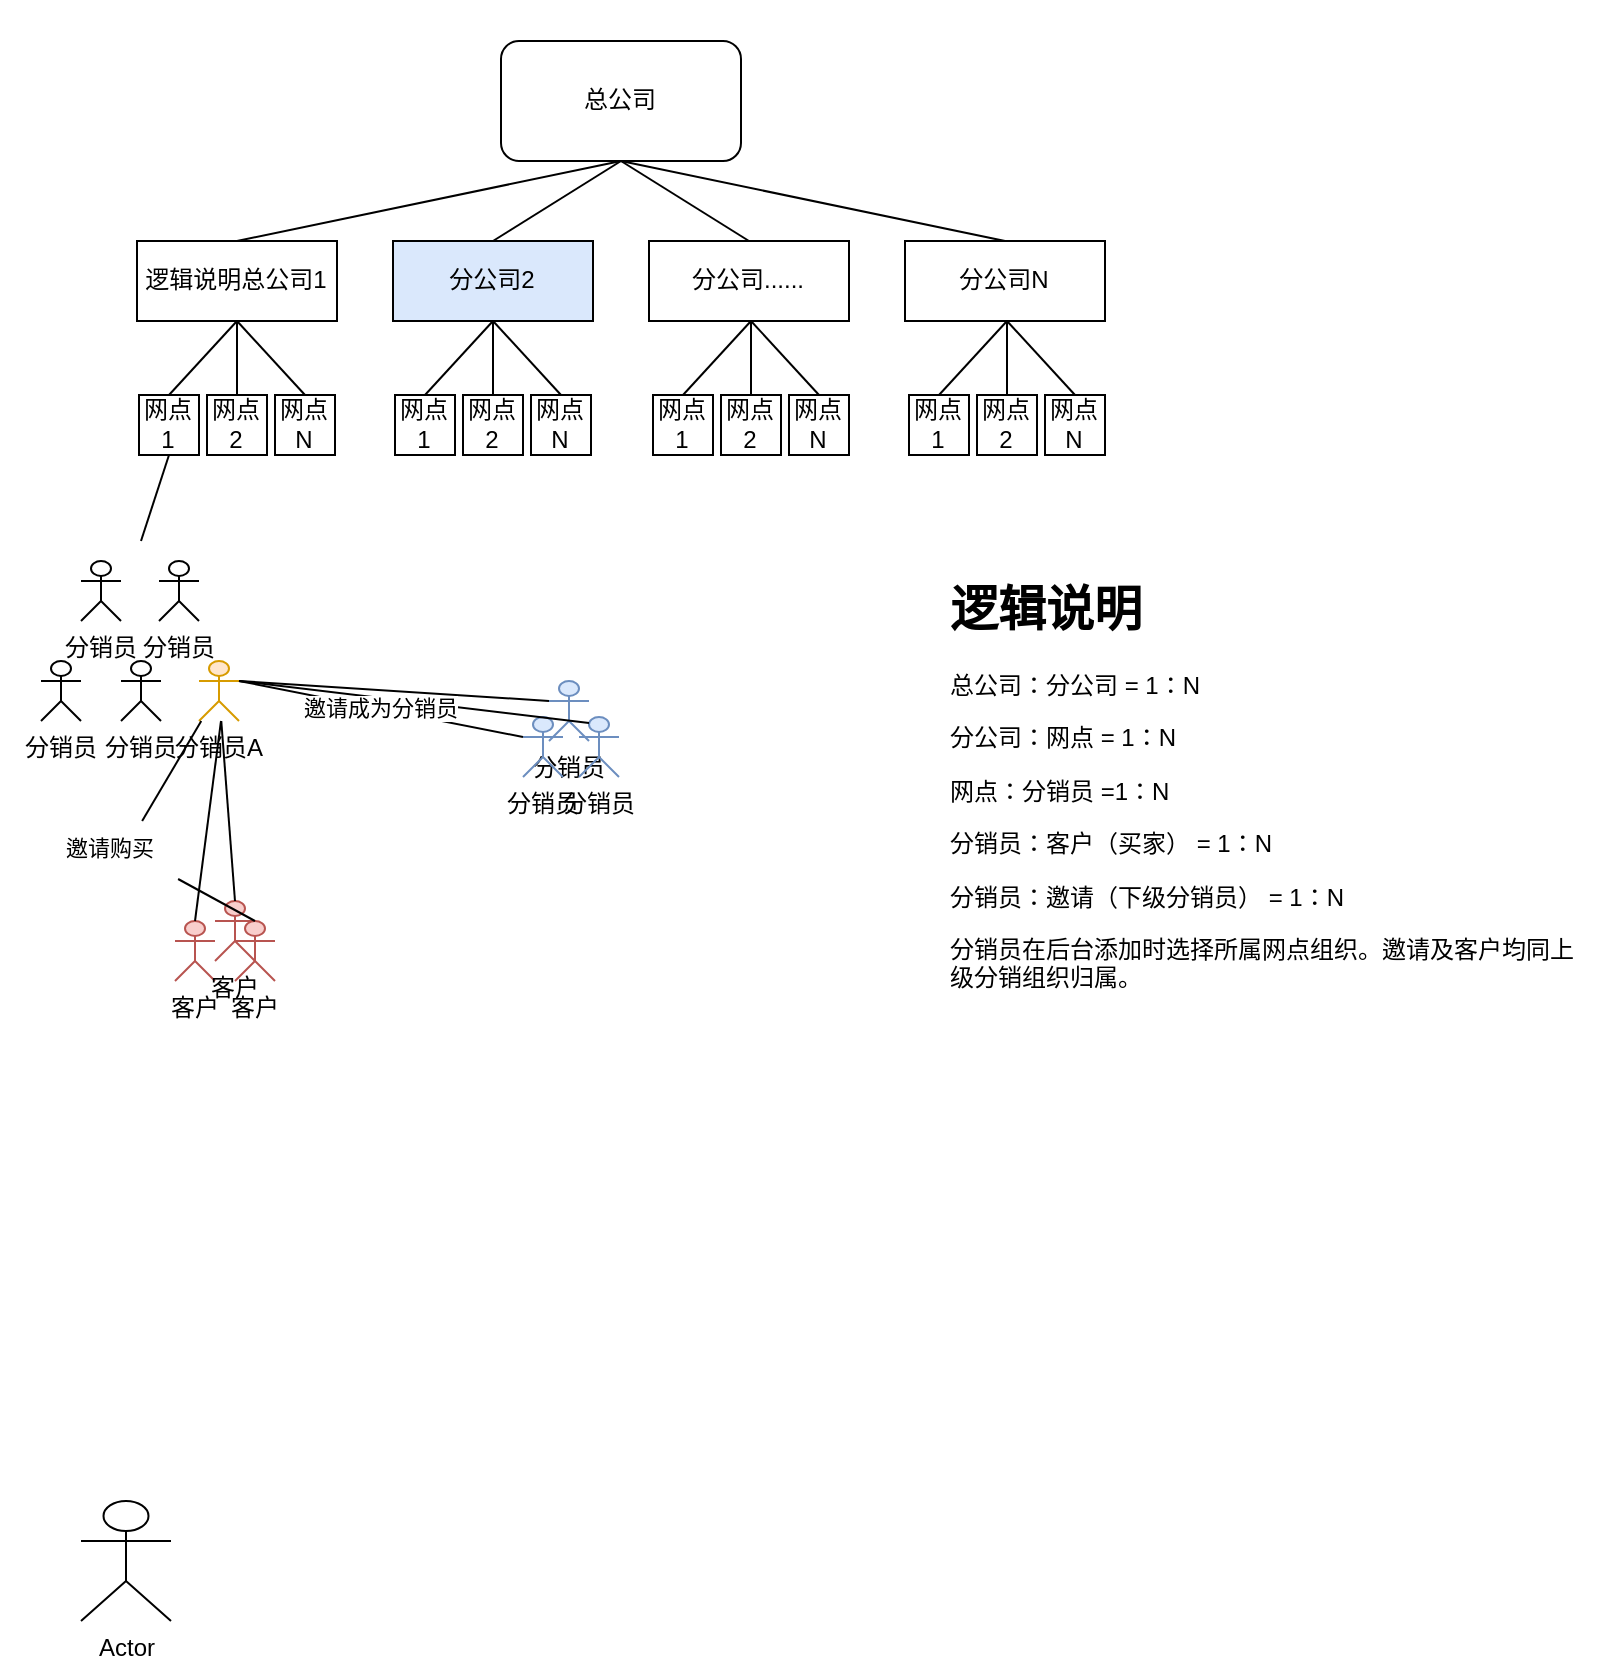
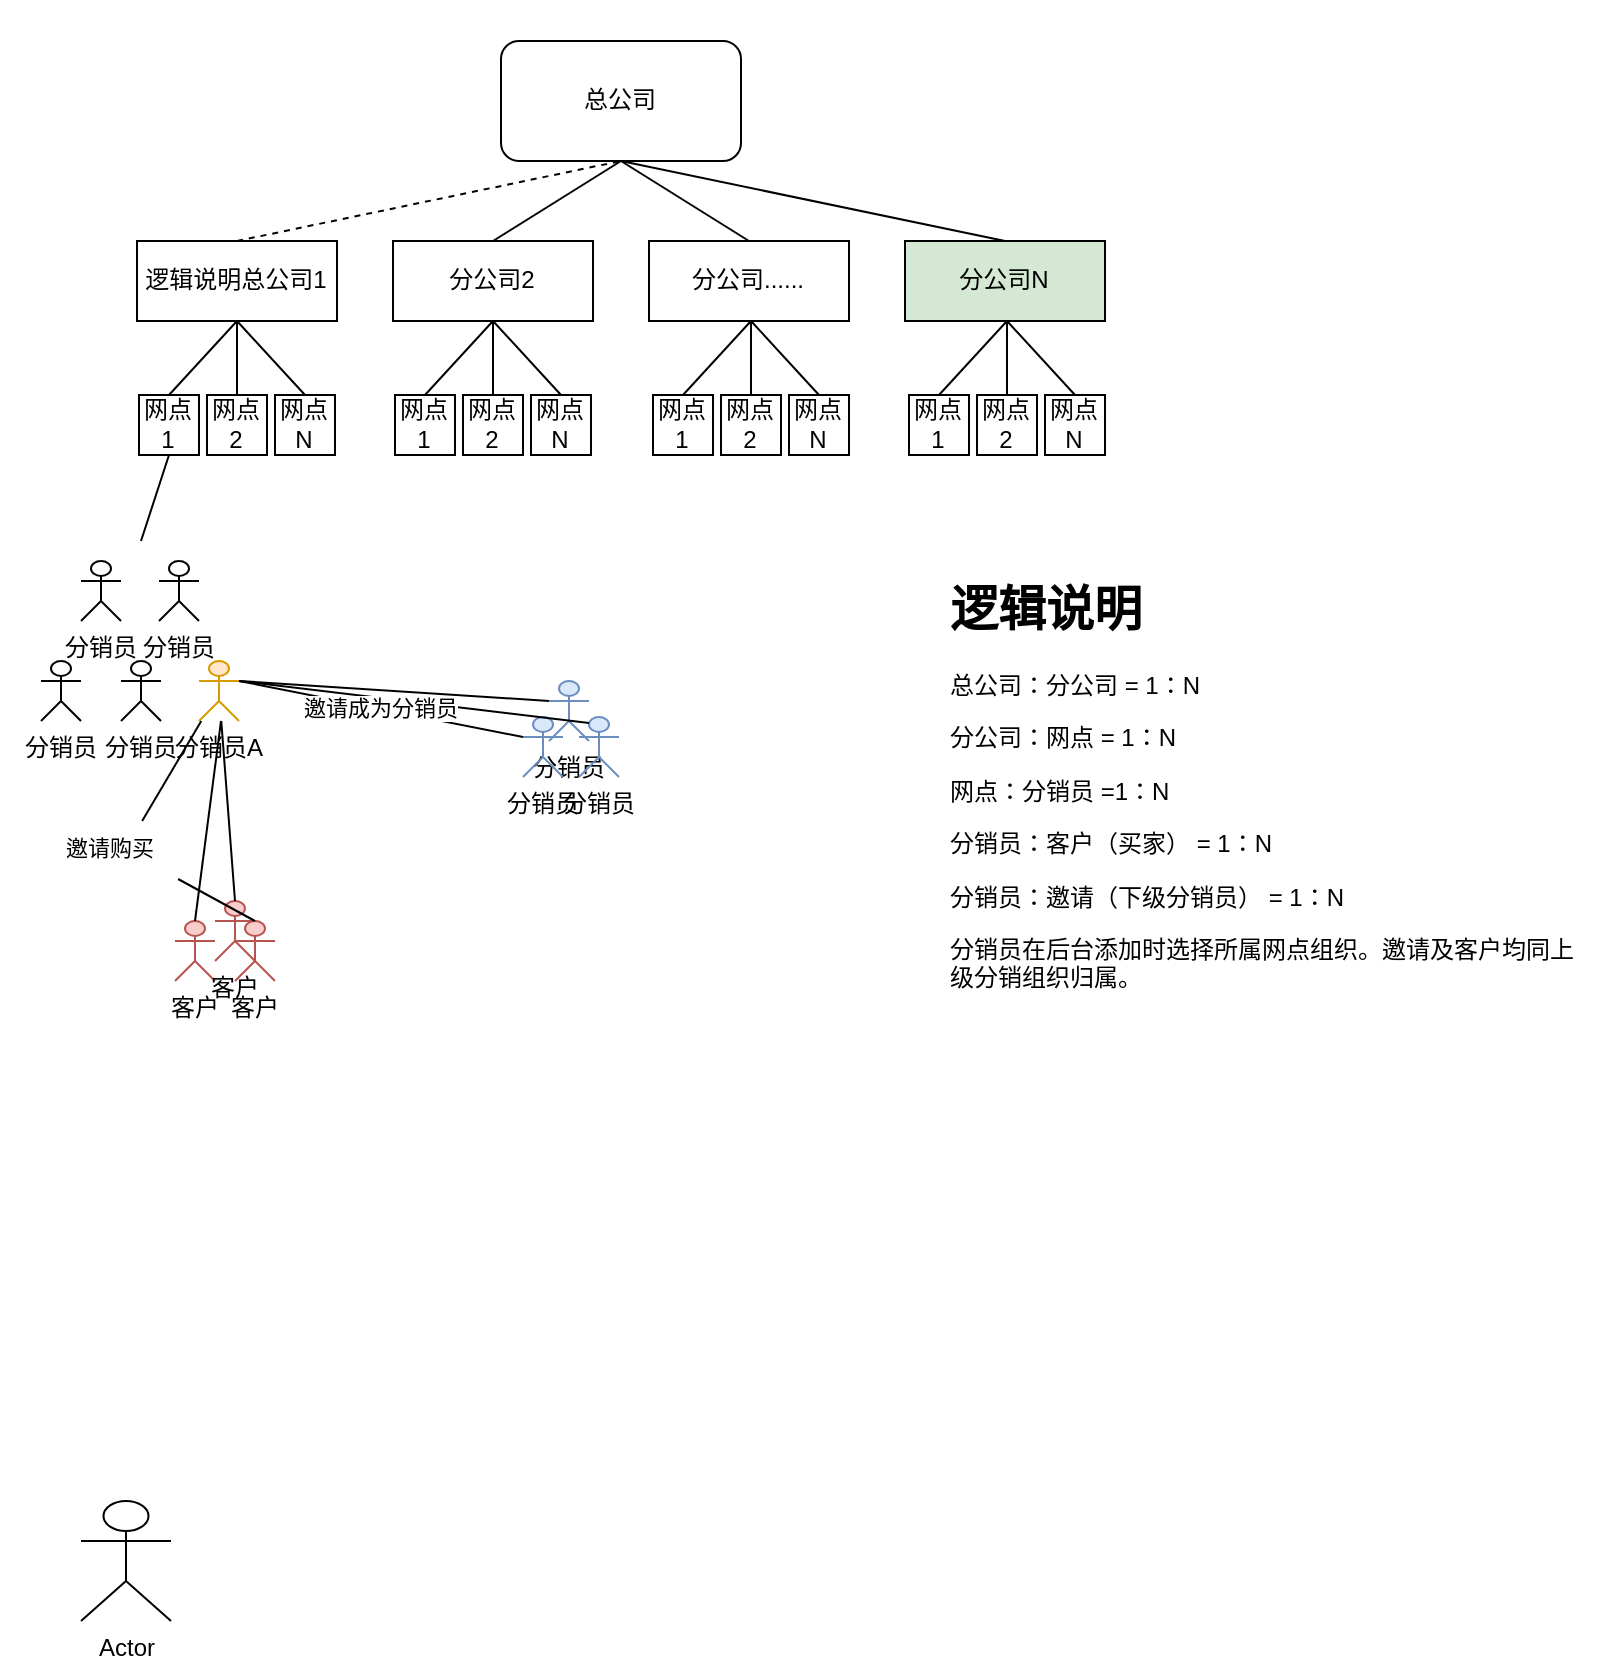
edge "总公司" -- "逻辑说明总公司1": style solid -> dashed
node "分公司2": fillcolor #dae8fc -> #ffffff
node "分公司N": fillcolor #ffffff -> #d5e8d4
